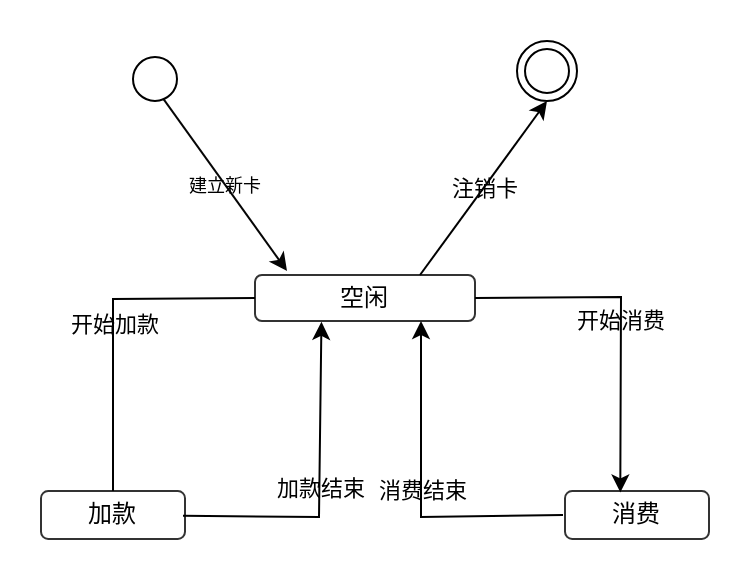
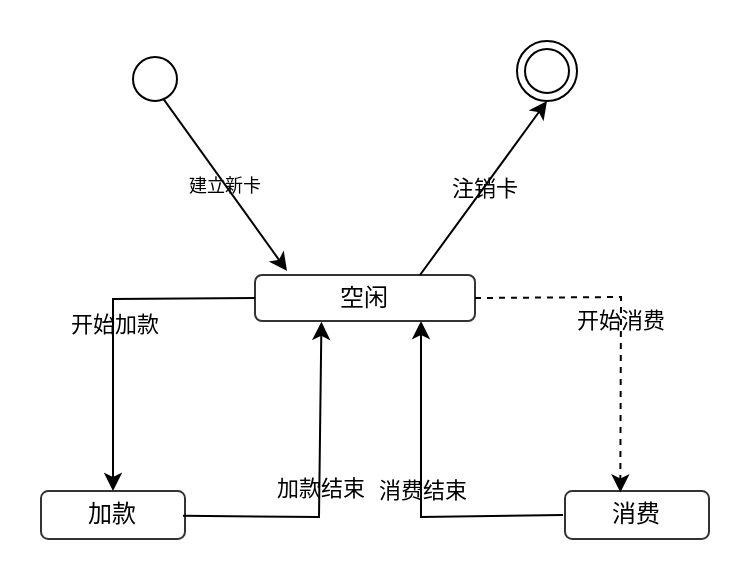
edge "空闲" -> "消费": style solid -> dashed
edge "空闲" -- "加款": arrowhead none -> classic
